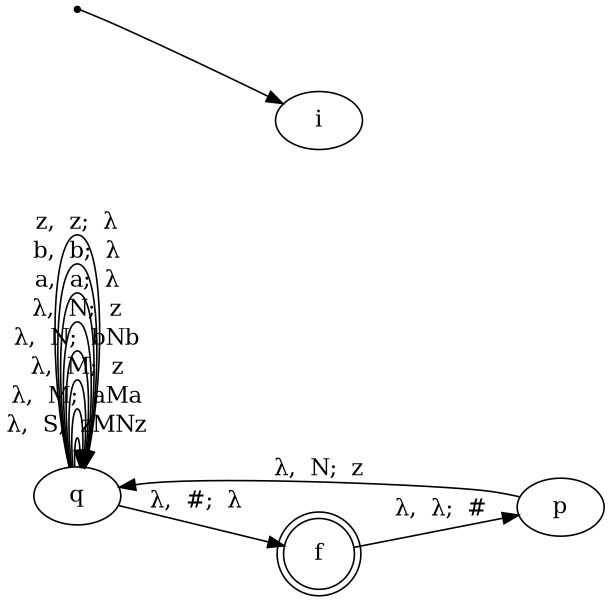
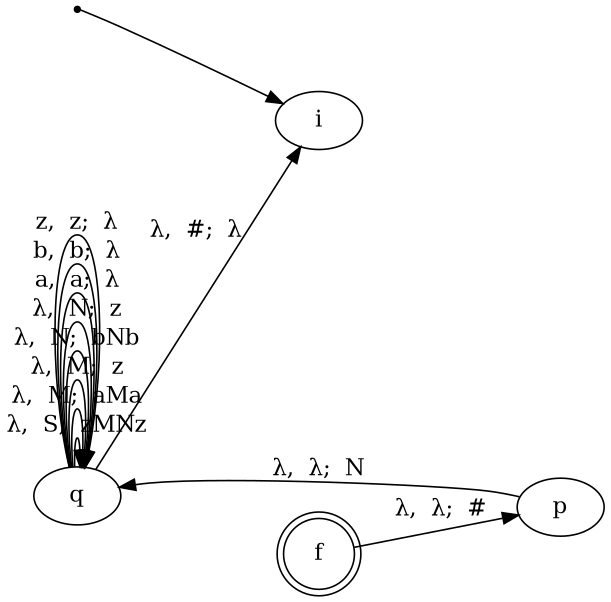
edge "p" -> "q": label "λ,  N;  z" -> "λ,  λ;  N"
edge "q" -> "f": now "q" -> "i"
